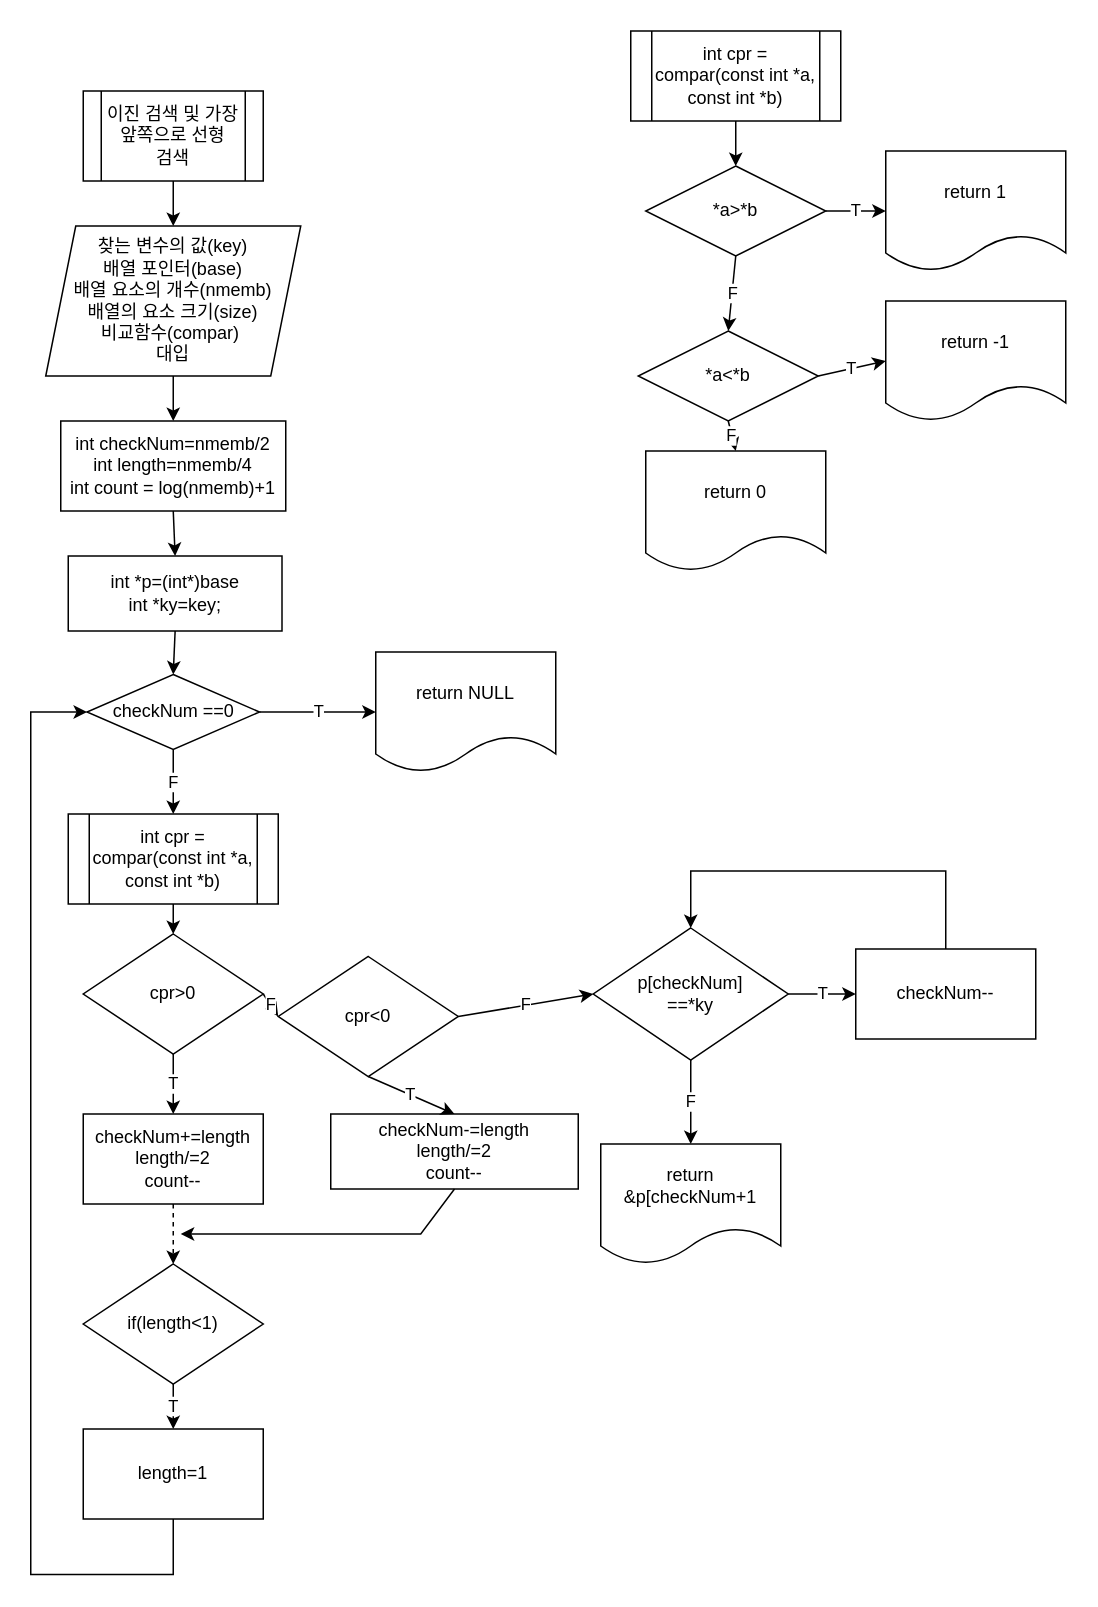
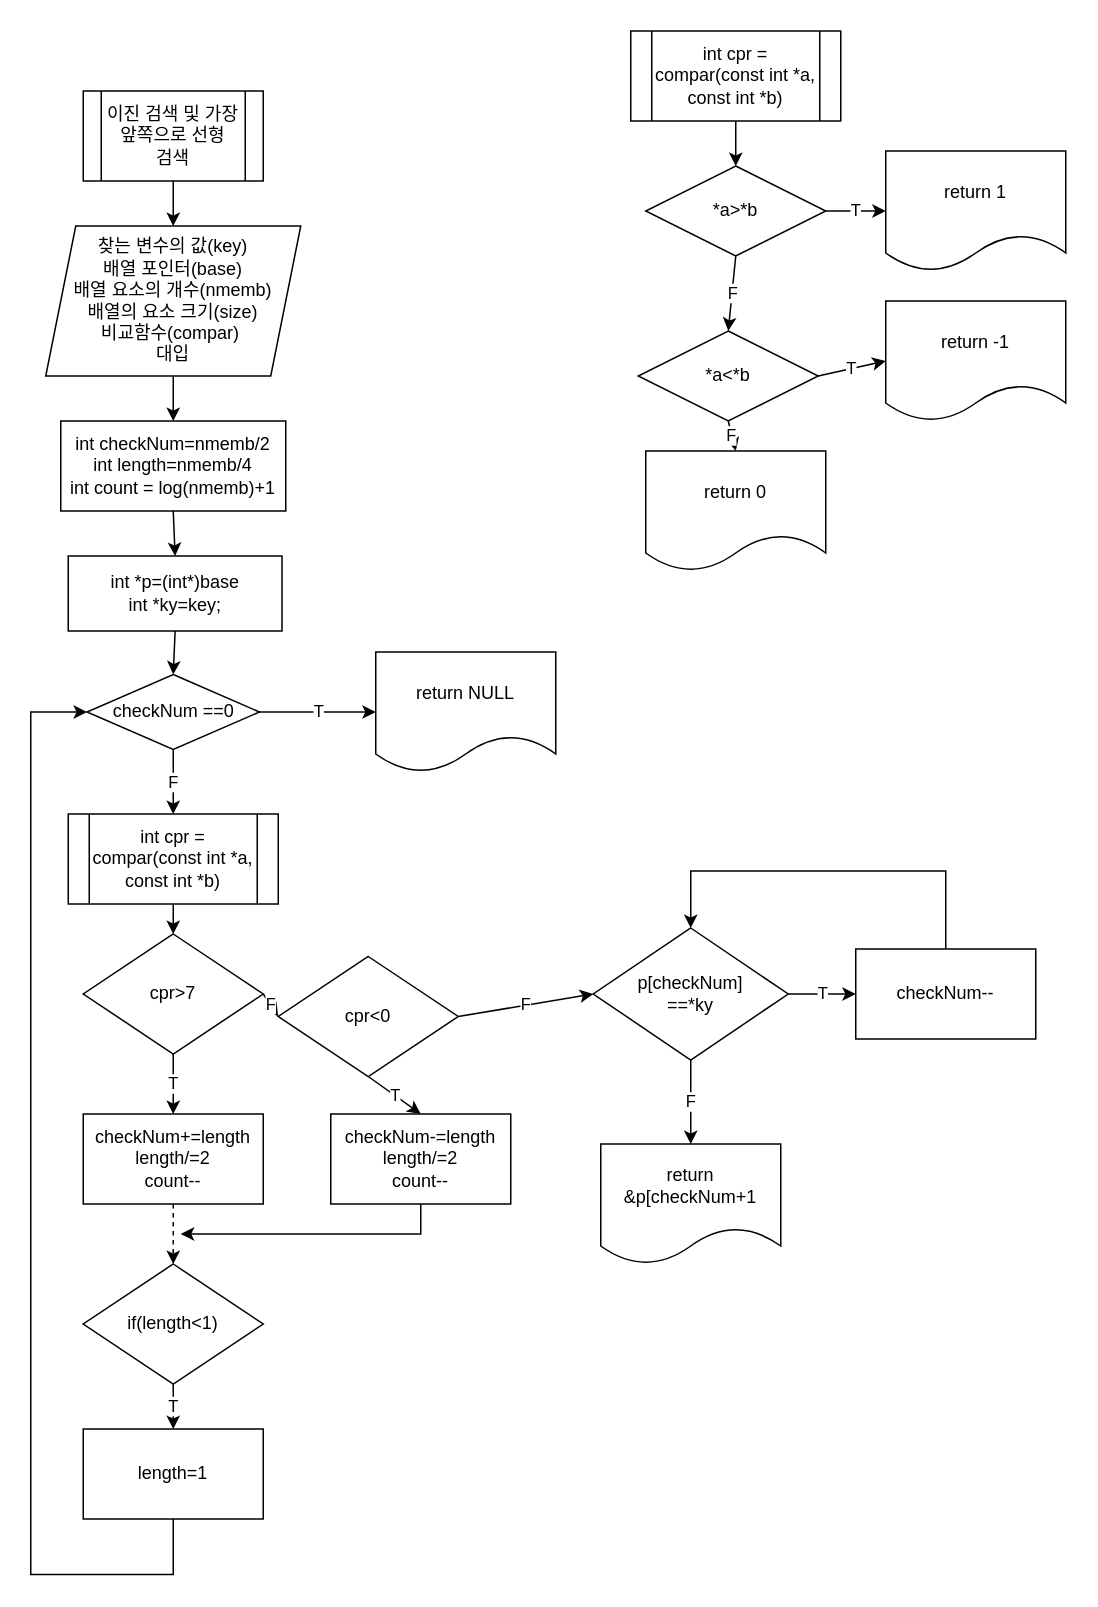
node "cpr>0": label "cpr>0" -> "cpr>7"
node "checkNum-=length length/=2 count--": size 248x75 -> 180x90
